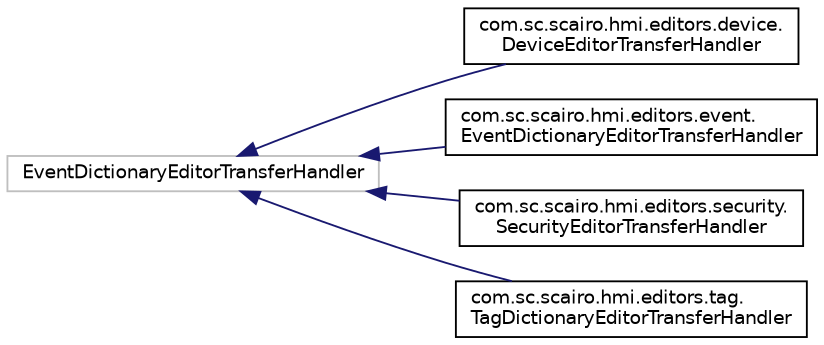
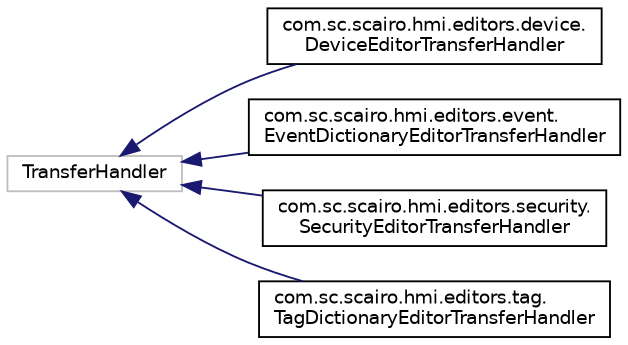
node "EventDictionaryEditorTransferHandler": label "EventDictionaryEditorTransferHandler" -> "TransferHandler"
